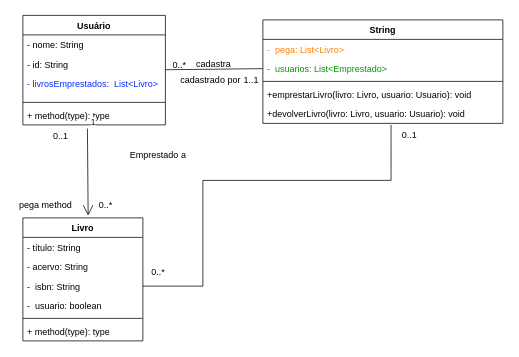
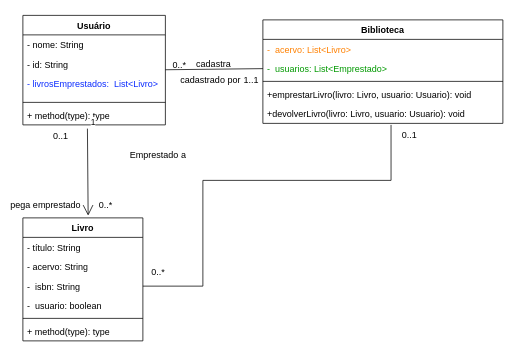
node "String": label "String" -> "Biblioteca"
node "- pega: List<Livro>": label "- pega: List<Livro>" -> "- acervo: List<Livro>"
node "pega method": label "pega method" -> "pega emprestado"
